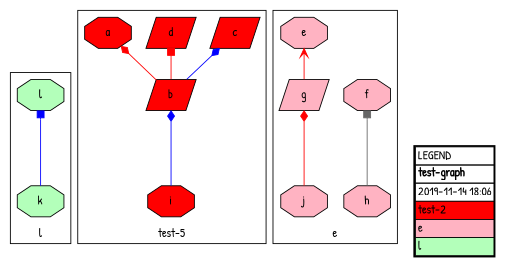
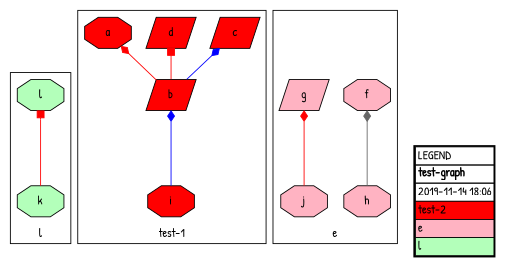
node "e": removed
edge "k" -> "l": color blue -> red
edge "h" -> "f": arrowhead box -> diamond
cluster "test-5": label "test-5" -> "test-1"
